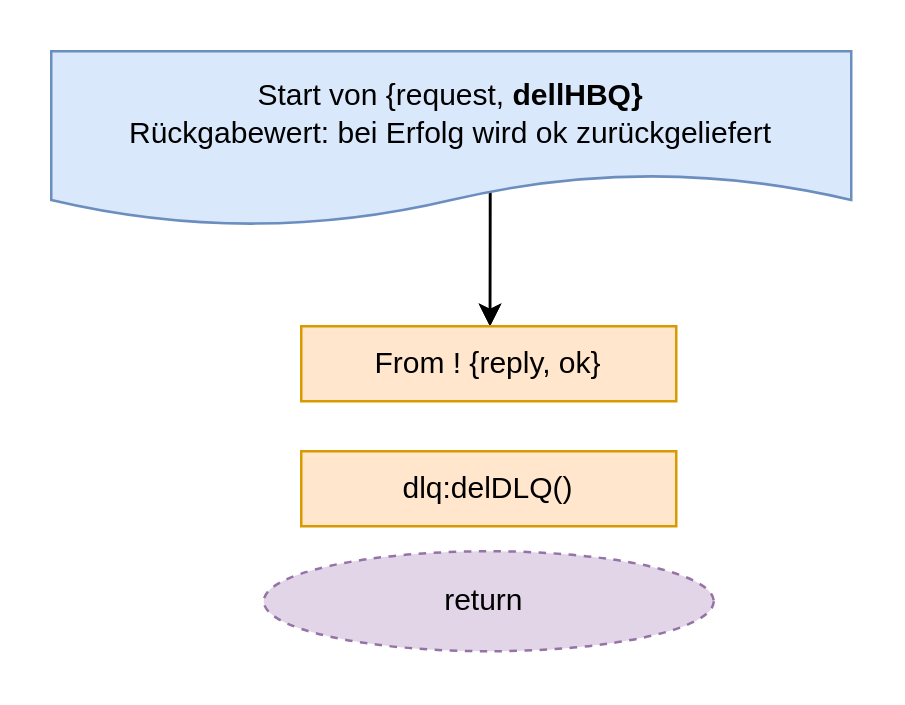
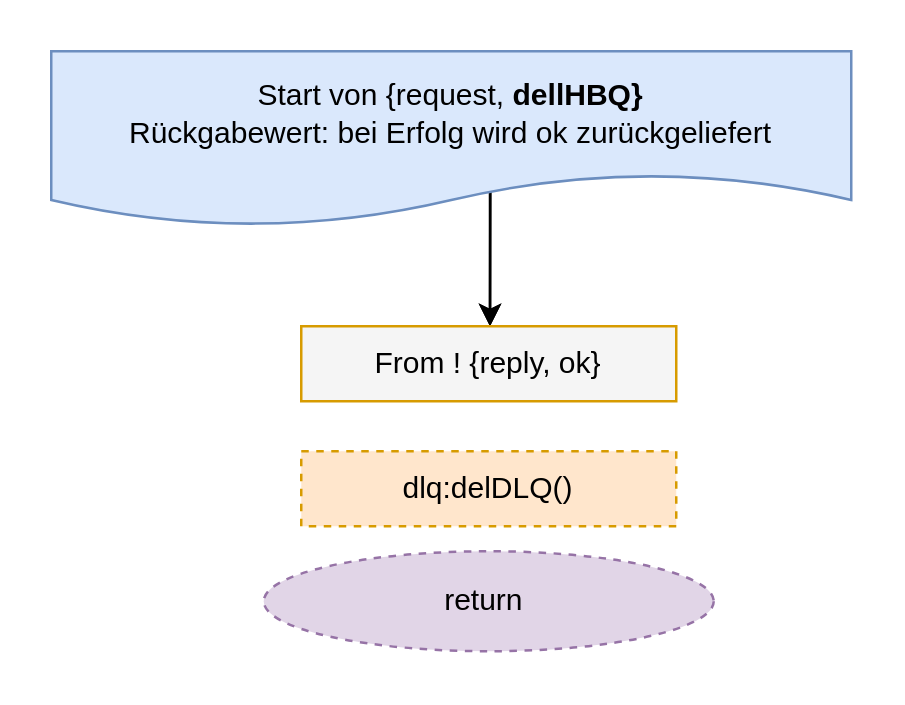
node "From ! {reply, ok}": fillcolor #ffe6cc -> #f5f5f5
node "dlq:delDLQ()": style solid -> dashed
